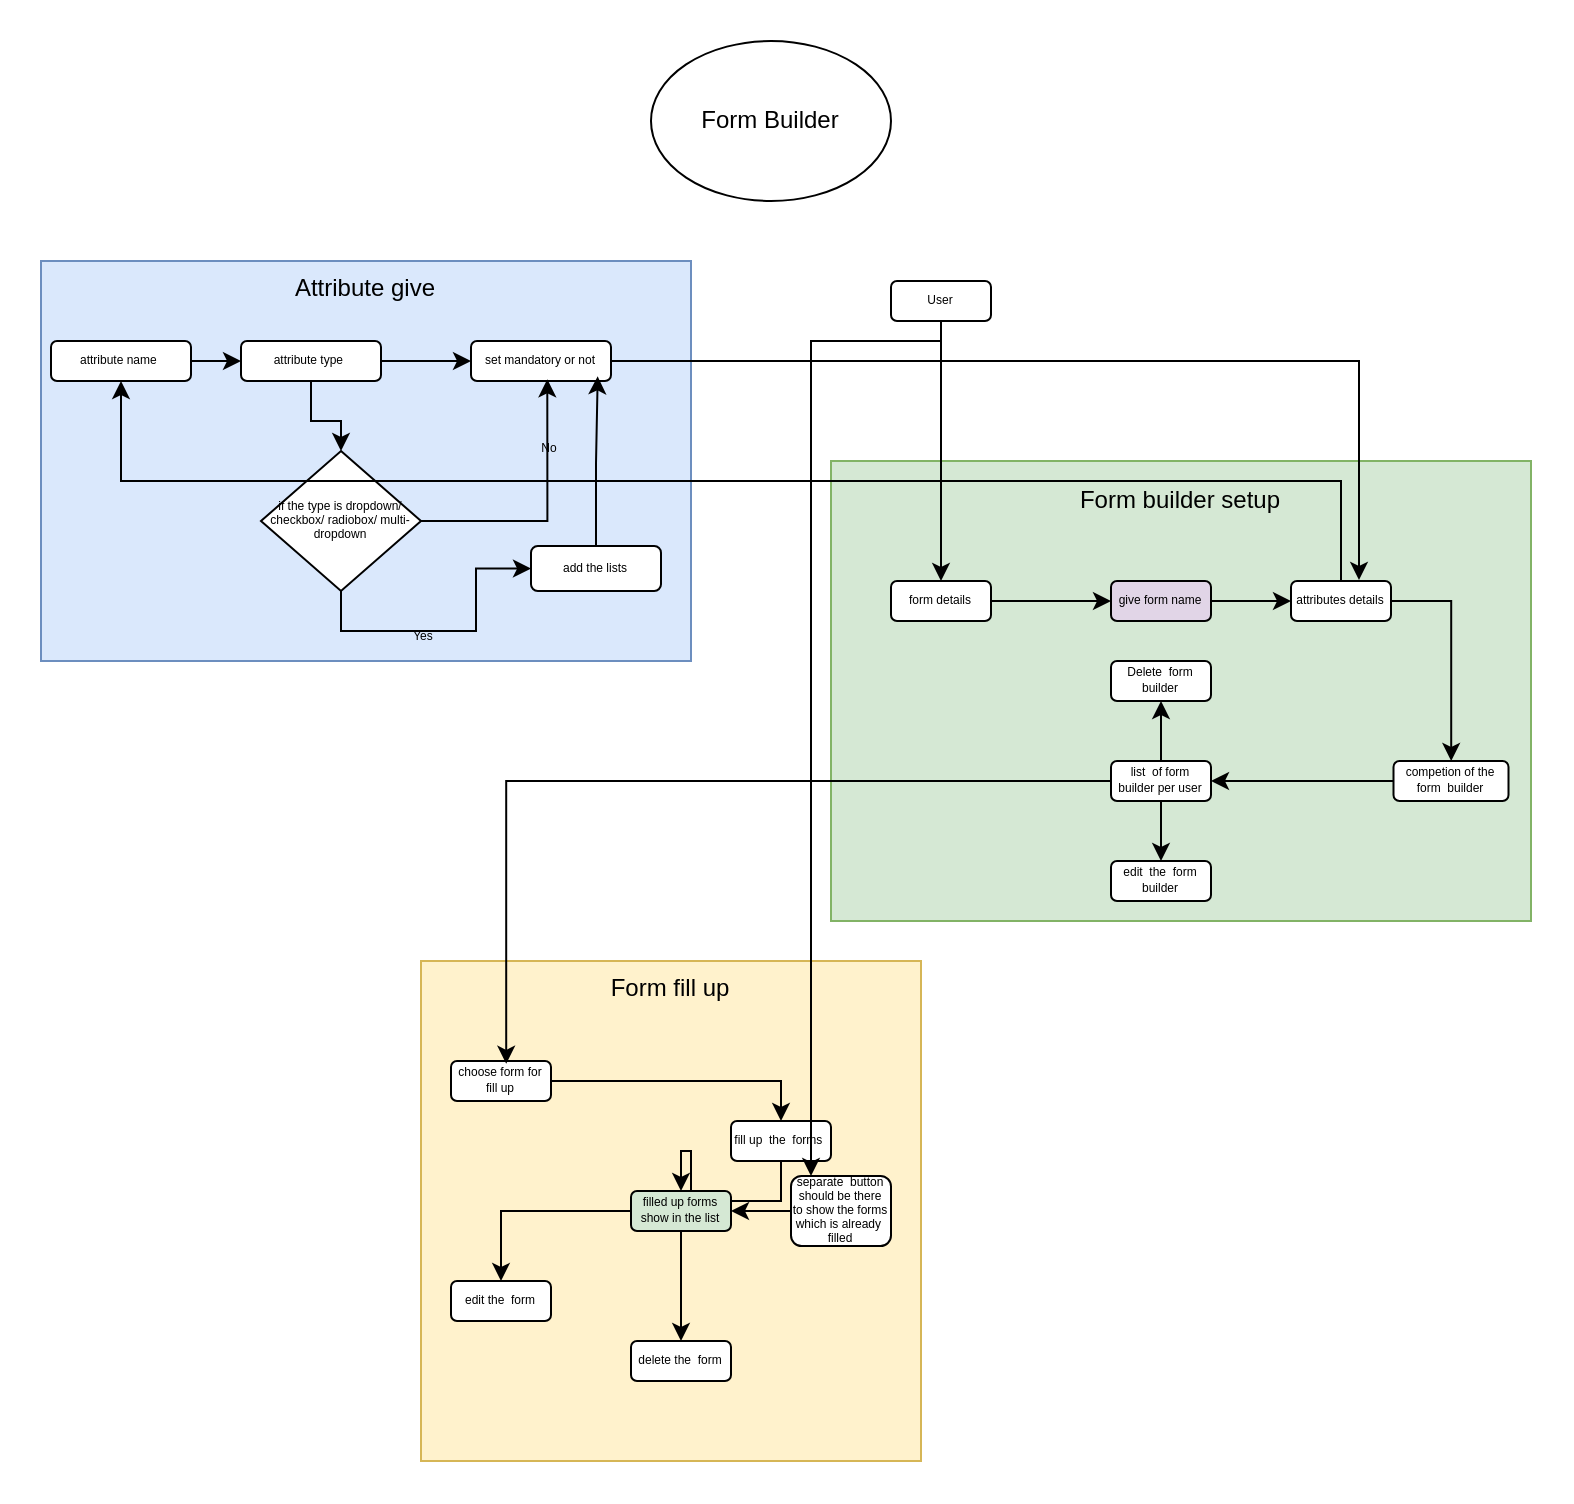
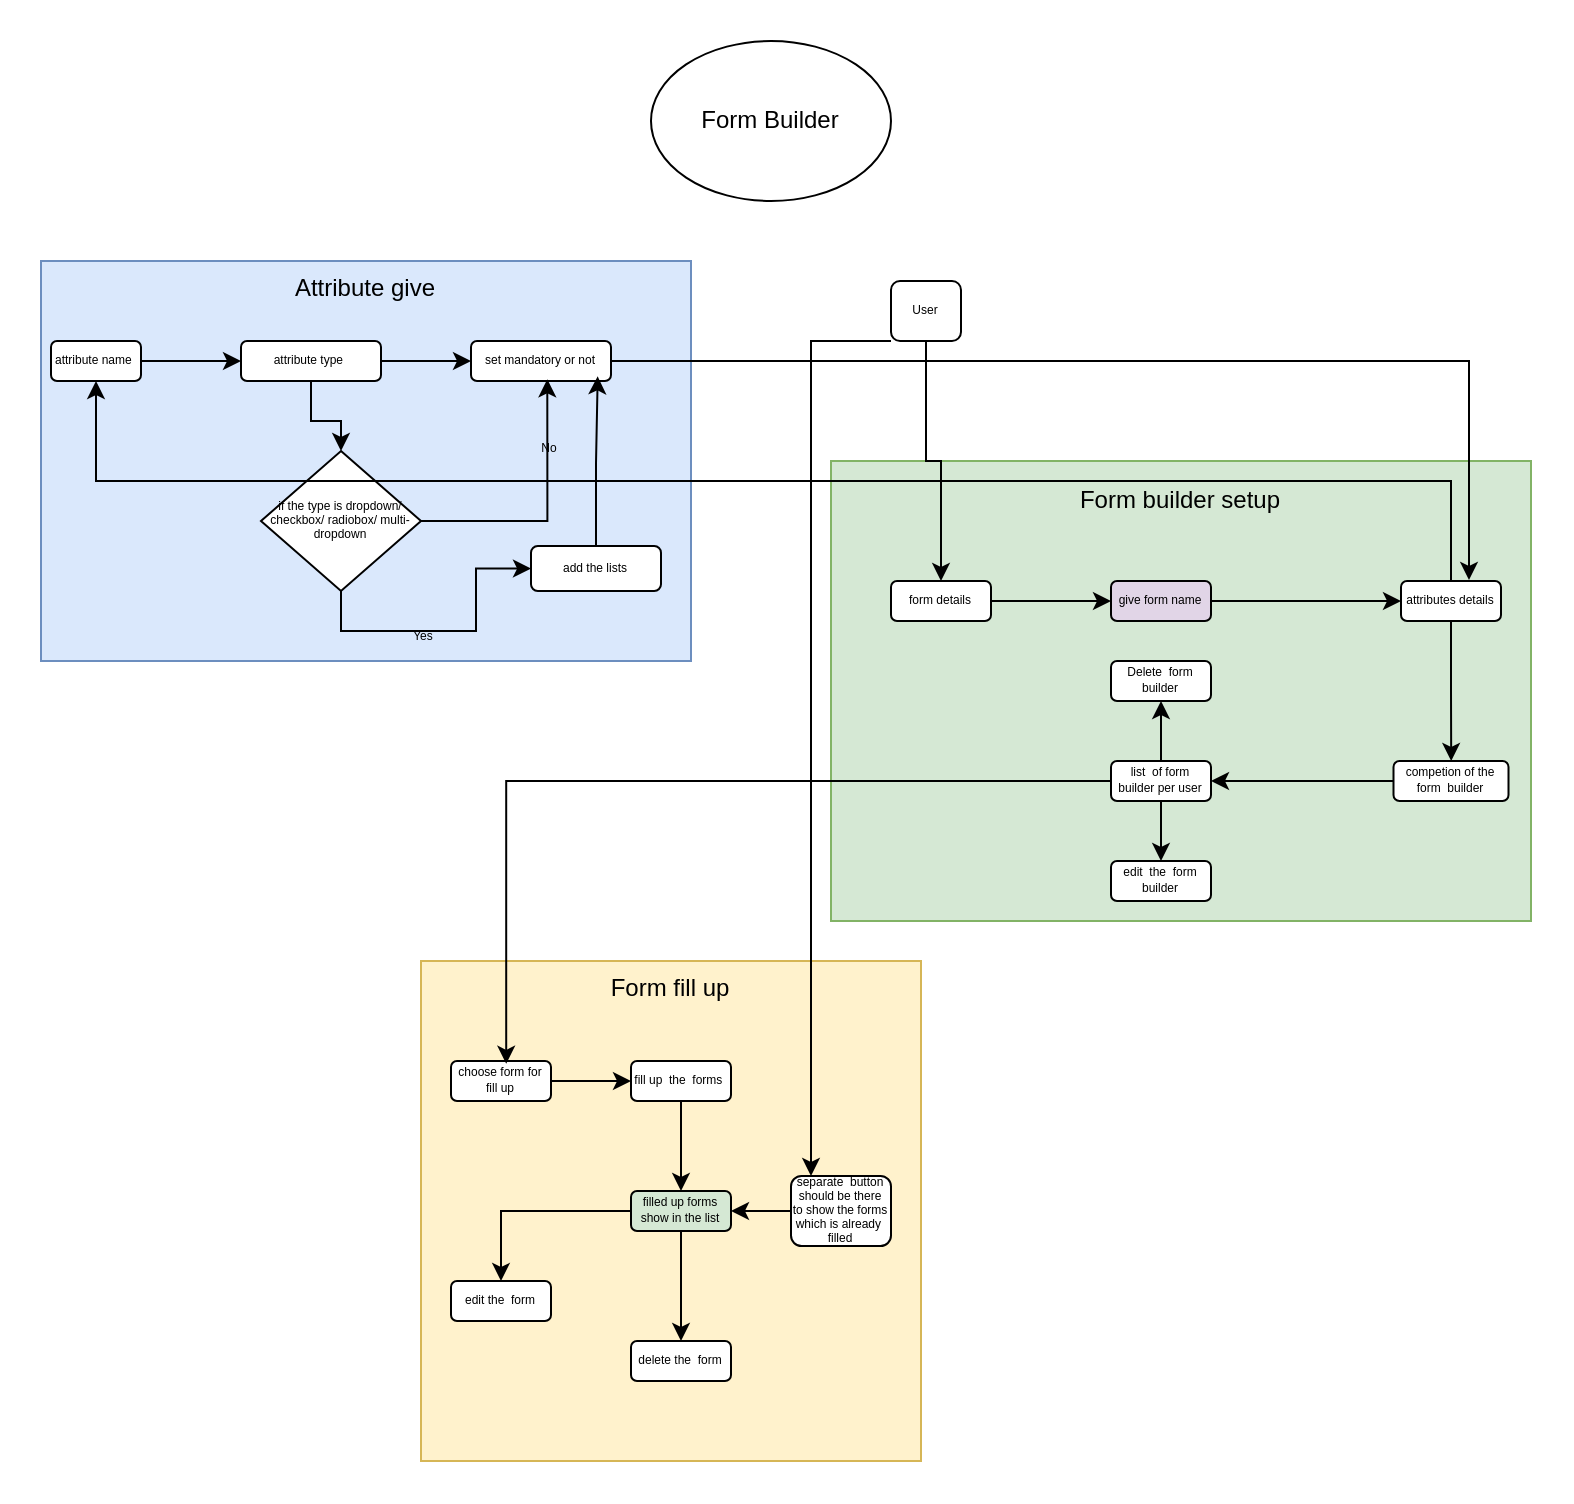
node "User": size 100x40 -> 70x60
node "attribute name": size 140x40 -> 90x40
node "attributes details": moved (1341, 601) -> (1451, 601)
node "fill up the forms": moved (781, 1141) -> (681, 1081)
